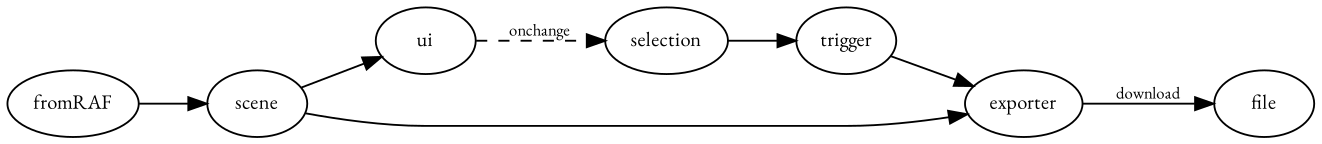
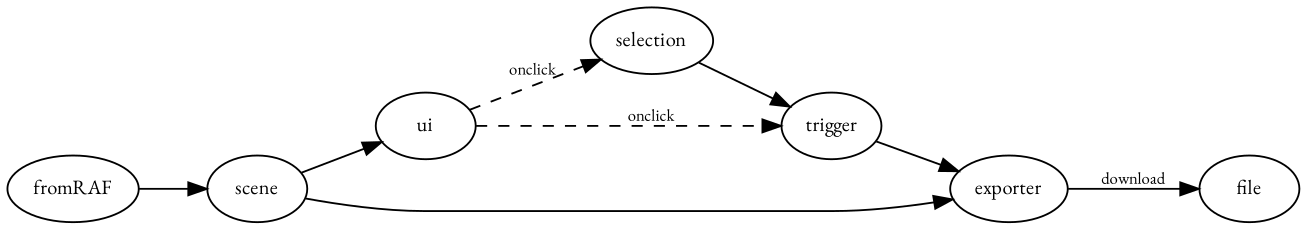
edge "ui" -> "selection": label "onchange" -> "onclick"
edge "ui" -> "trigger": added, label "onclick"
